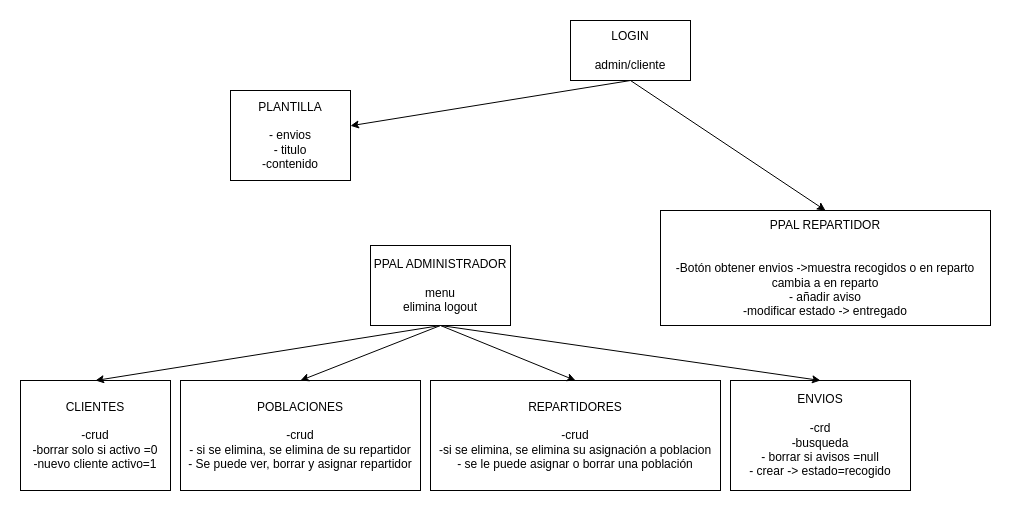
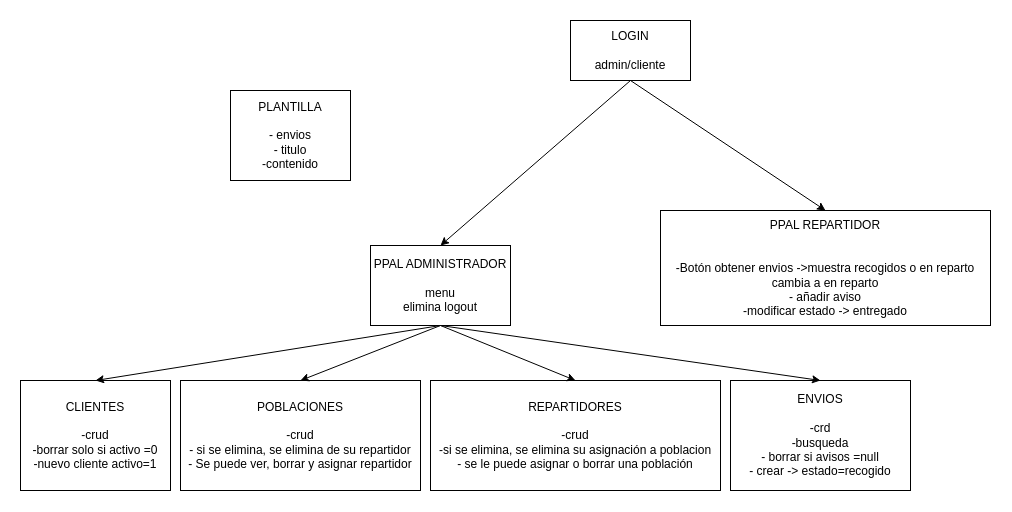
edge "LOGIN admin/cliente" -> "PLANTILLA - envios - titulo -contenido": now "LOGIN admin/cliente" -> "PPAL ADMINISTRADOR menu elimina logout"
